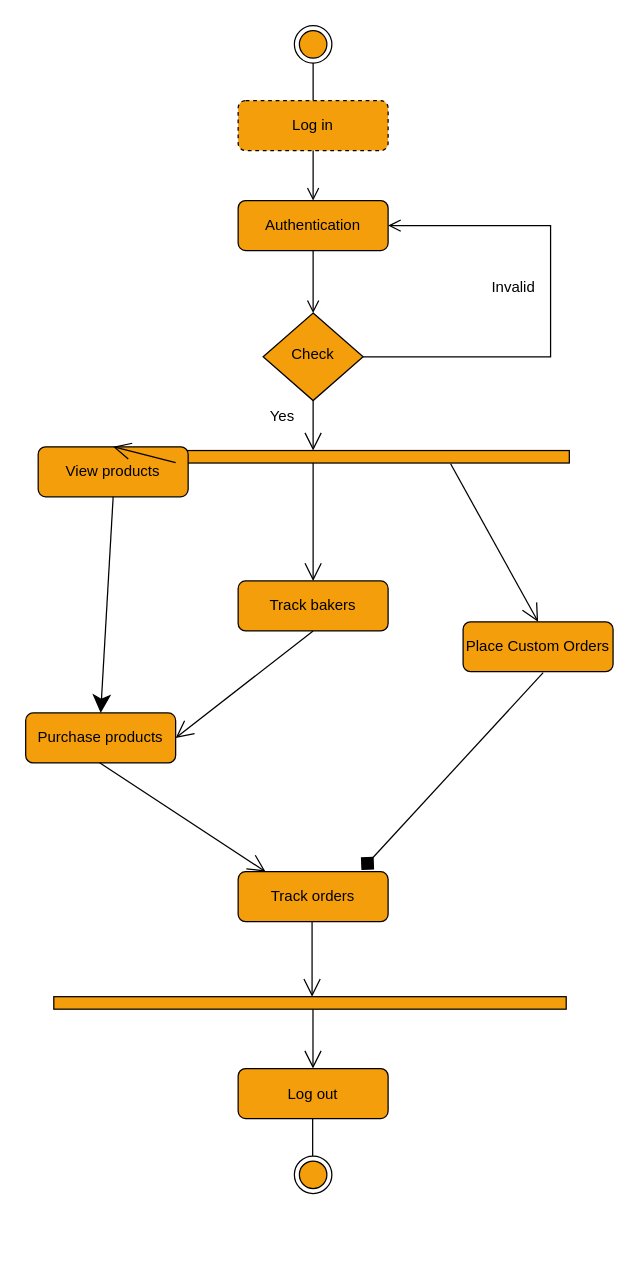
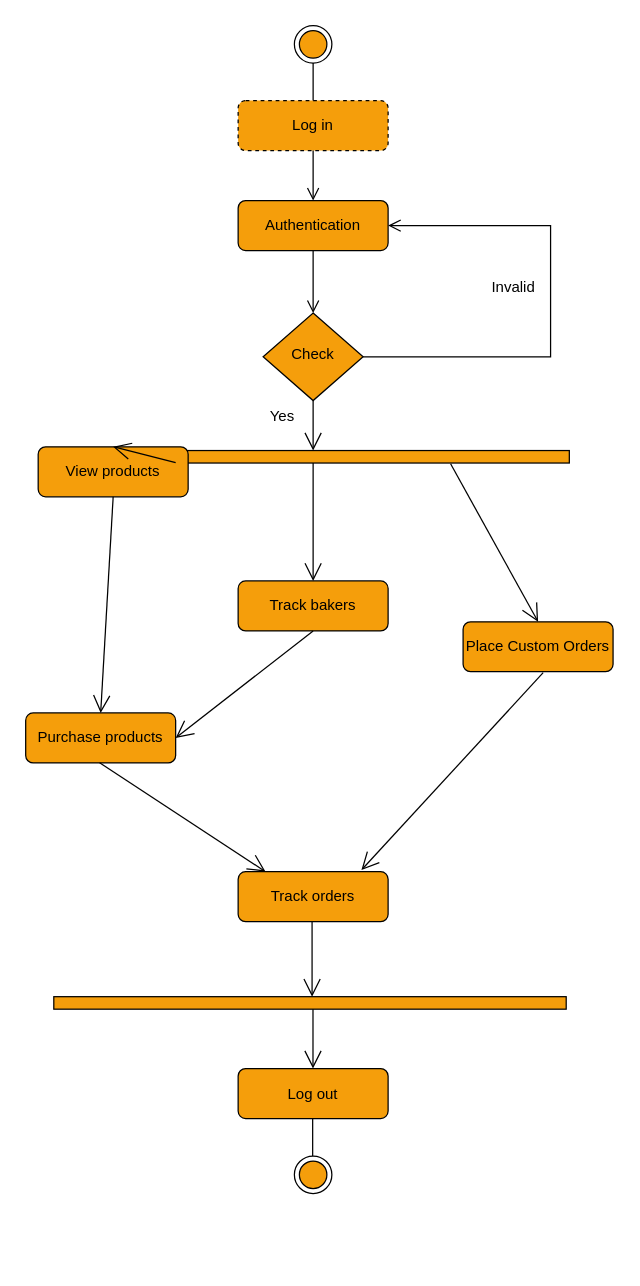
edge "View products" -> "Purchase products": arrowhead classic -> open
edge "Place Custom Orders" -> "Track orders": arrowhead diamond -> open
